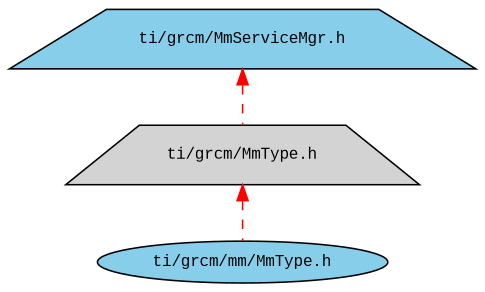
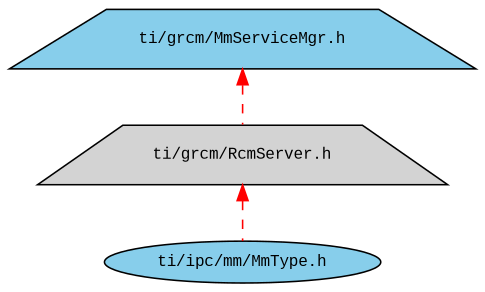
node "ti/grcm/MmType.h": label "ti/grcm/MmType.h" -> "ti/grcm/RcmServer.h"
node "ti/grcm/mm/MmType.h": label "ti/grcm/mm/MmType.h" -> "ti/ipc/mm/MmType.h"
